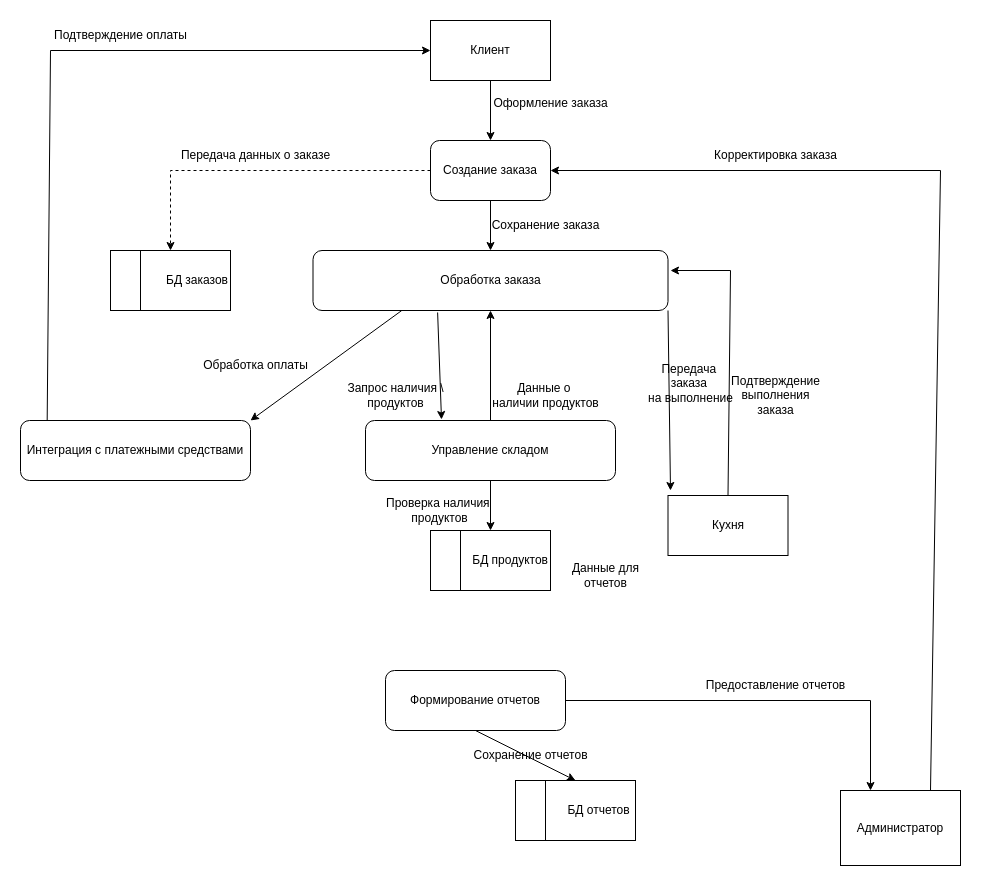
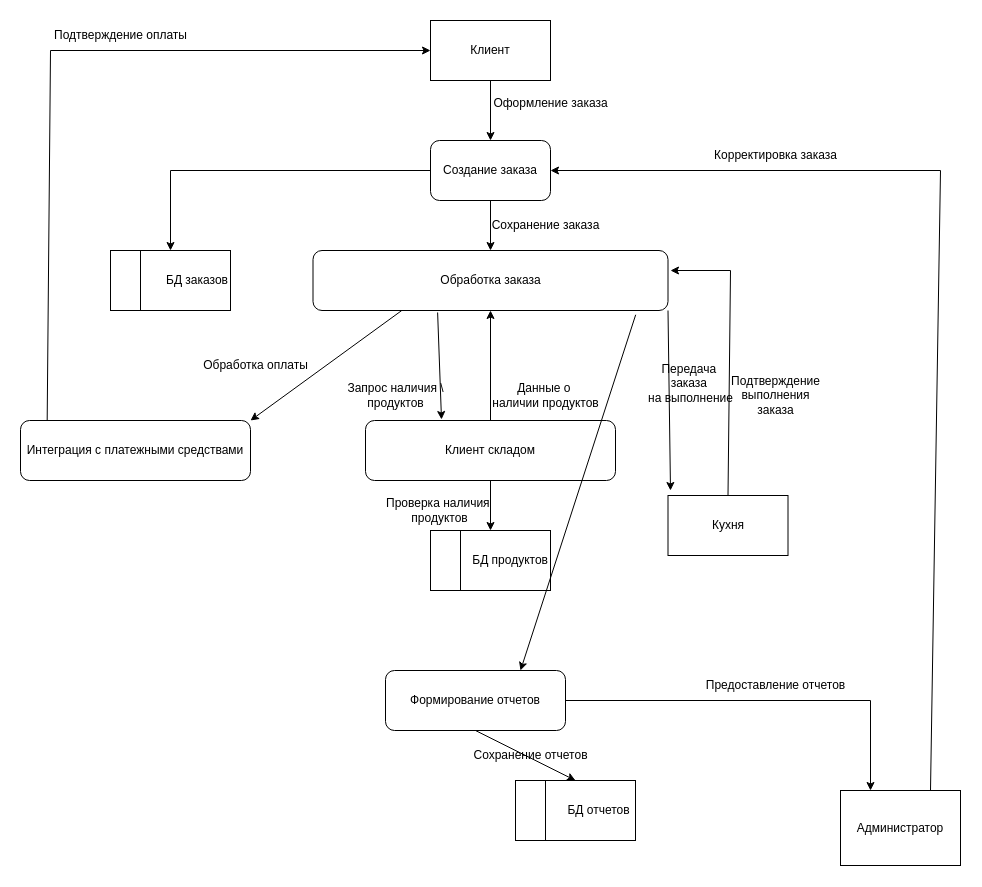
node "Передача данных о заказе": removed
edge "Создание заказа" -> "БД заказов": style dashed -> solid
node "Управление складом": label "Управление складом" -> "Клиент складом"
edge "Обработка заказа" -> "Формирование отчетов": added
node "Данные для отчетов": removed
